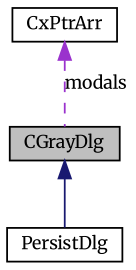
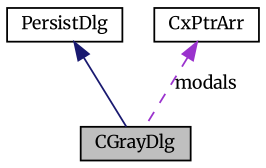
edge "PersistDlg" -> "CGrayDlg": reversed
